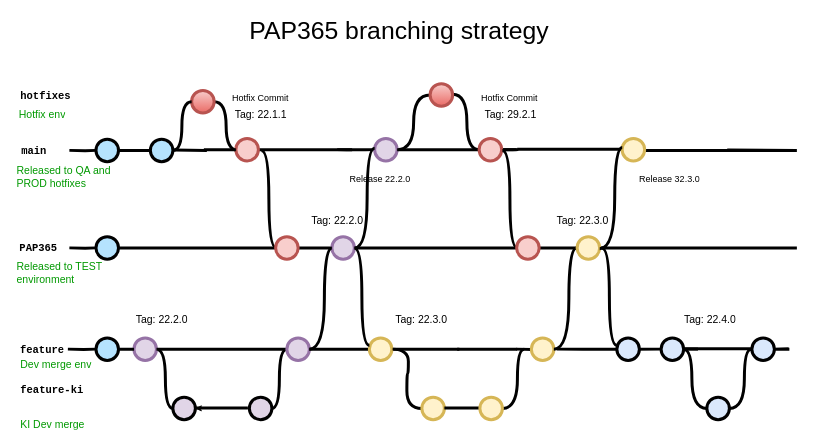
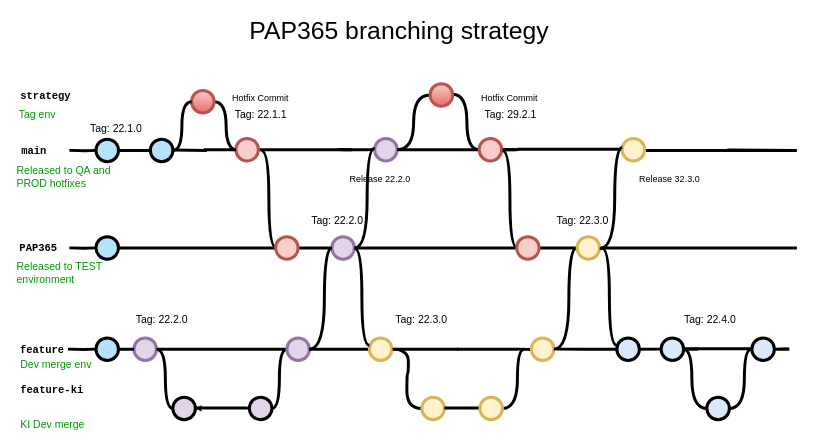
node "hotfixes": label "hotfixes" -> "strategy"
node "Hotfix env": label "Hotfix env" -> "Tag env"
node "Tag: 22.1.0": added
